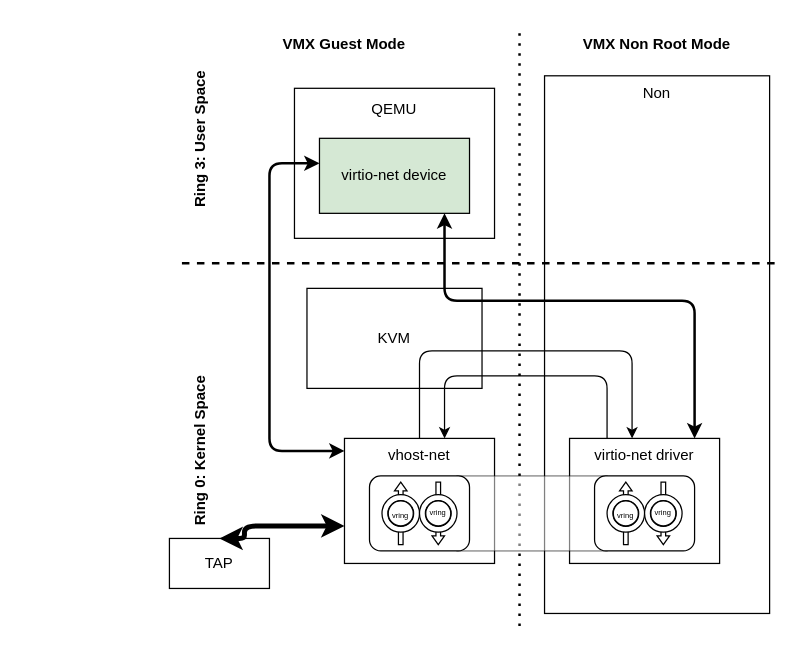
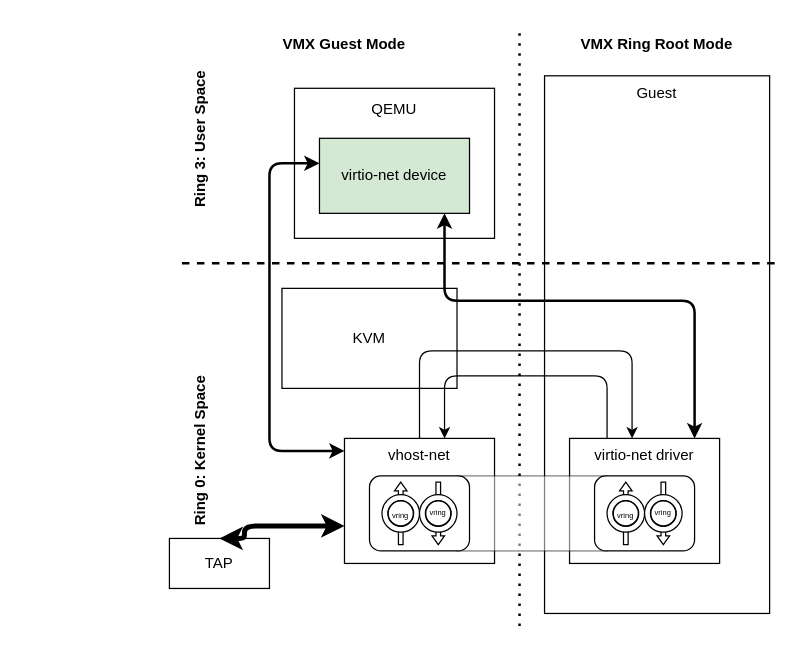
node "VMX Non Root Mode": label "VMX Non Root Mode" -> "VMX Ring Root Mode"
node "KVM": moved (394, 338) -> (369, 338)
node "Non": label "Non" -> "Guest"
